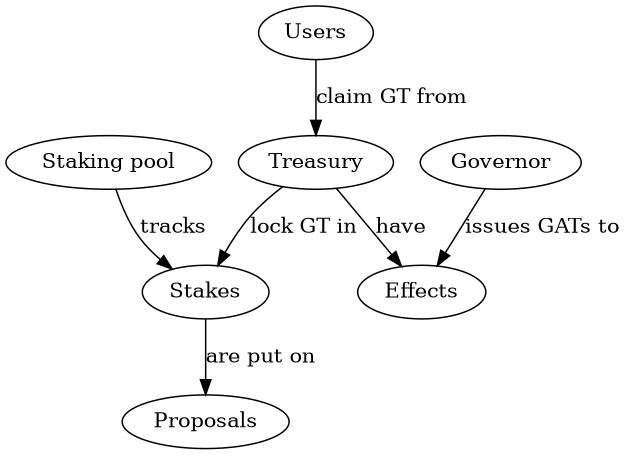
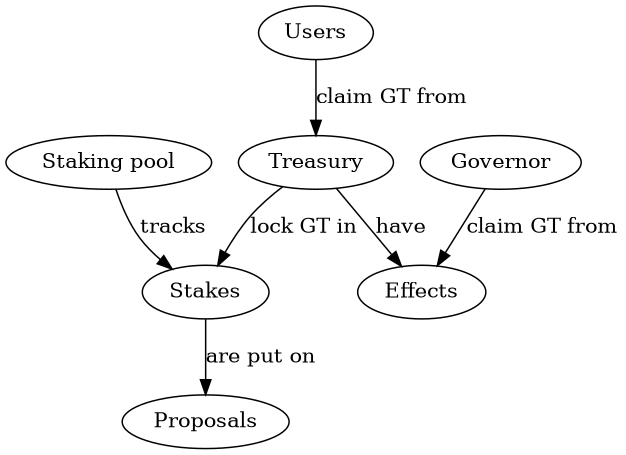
edge "Governor" -> "Effects": label "issues GATs to" -> "claim GT from"
